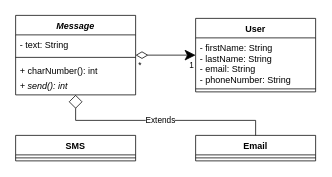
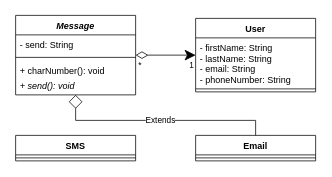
node "- text: String": label "- text: String" -> "- send: String"
node "+ charNumber(): int": label "+ charNumber(): int" -> "+ charNumber(): void"
node "+ send(): int": label "+ send(): int" -> "+ send(): void"
